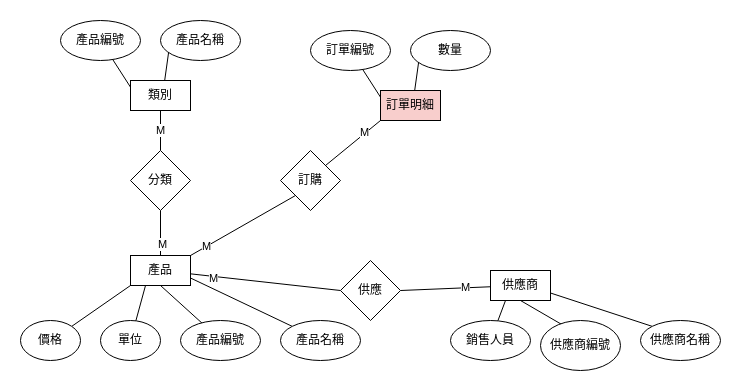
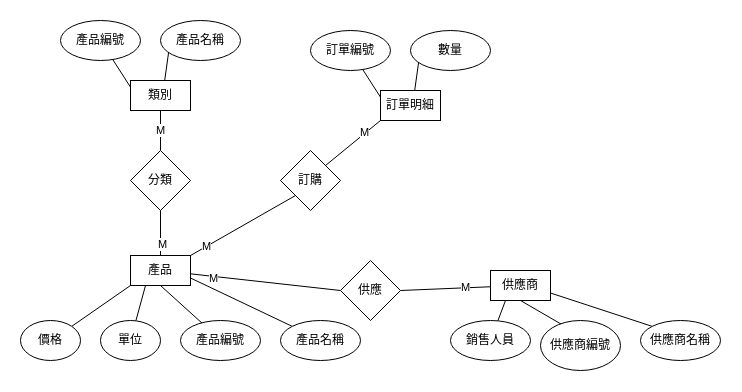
node "訂單明細": fillcolor #f8cecc -> #ffffff
